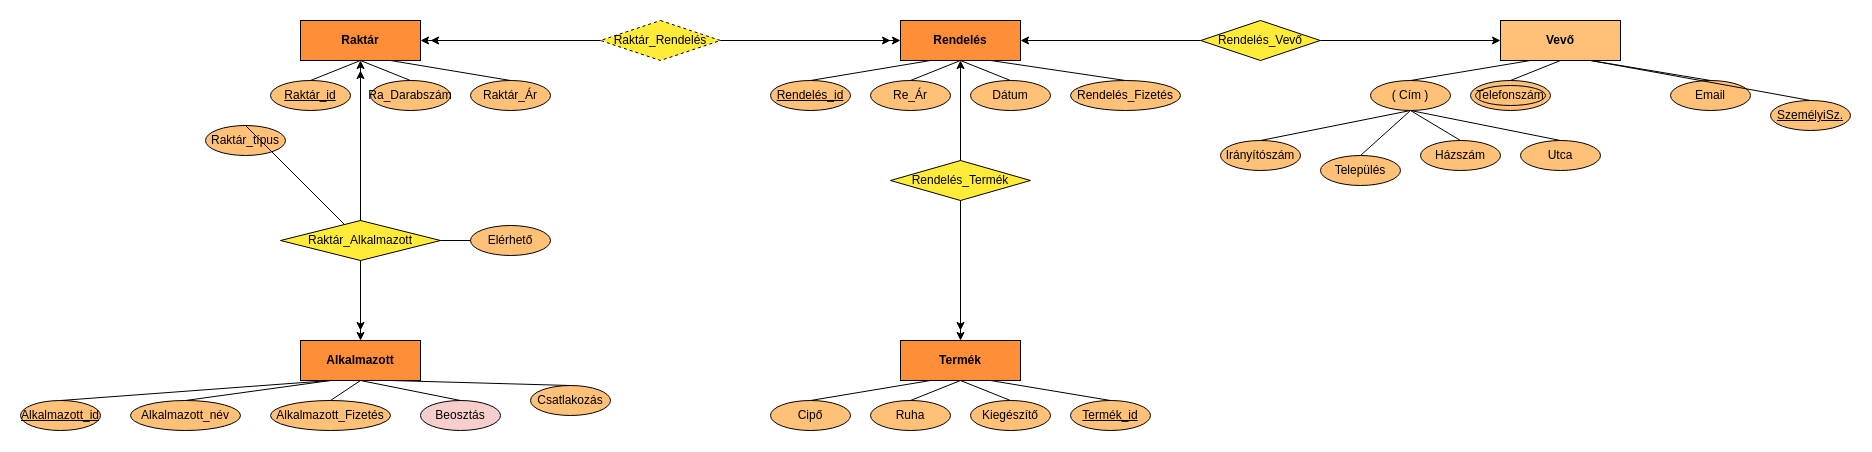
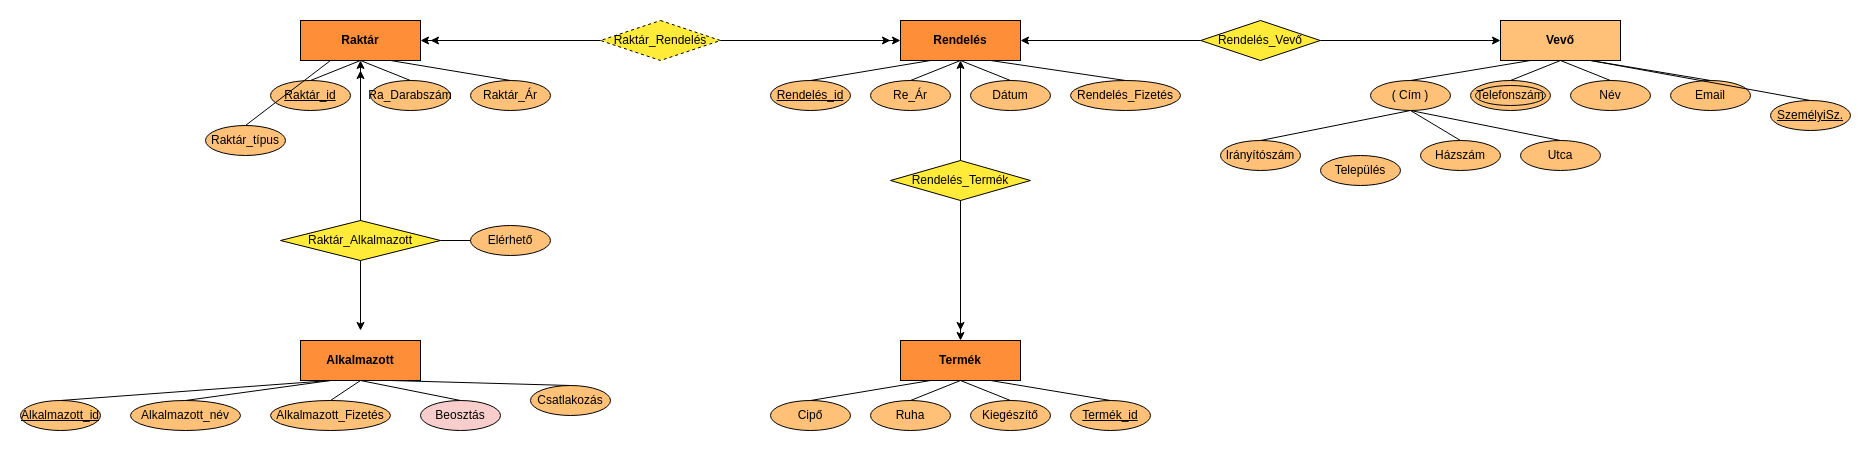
edge "Vevő" -- "Név": added
node "Név": added
edge "( Cím )" -- "Település": removed
edge "Raktár_típus" -- "Raktár_Alkalmazott": now "Raktár_típus" -- "Raktár"
edge "Raktár_Alkalmazott" -> "Alkalmazott": removed
